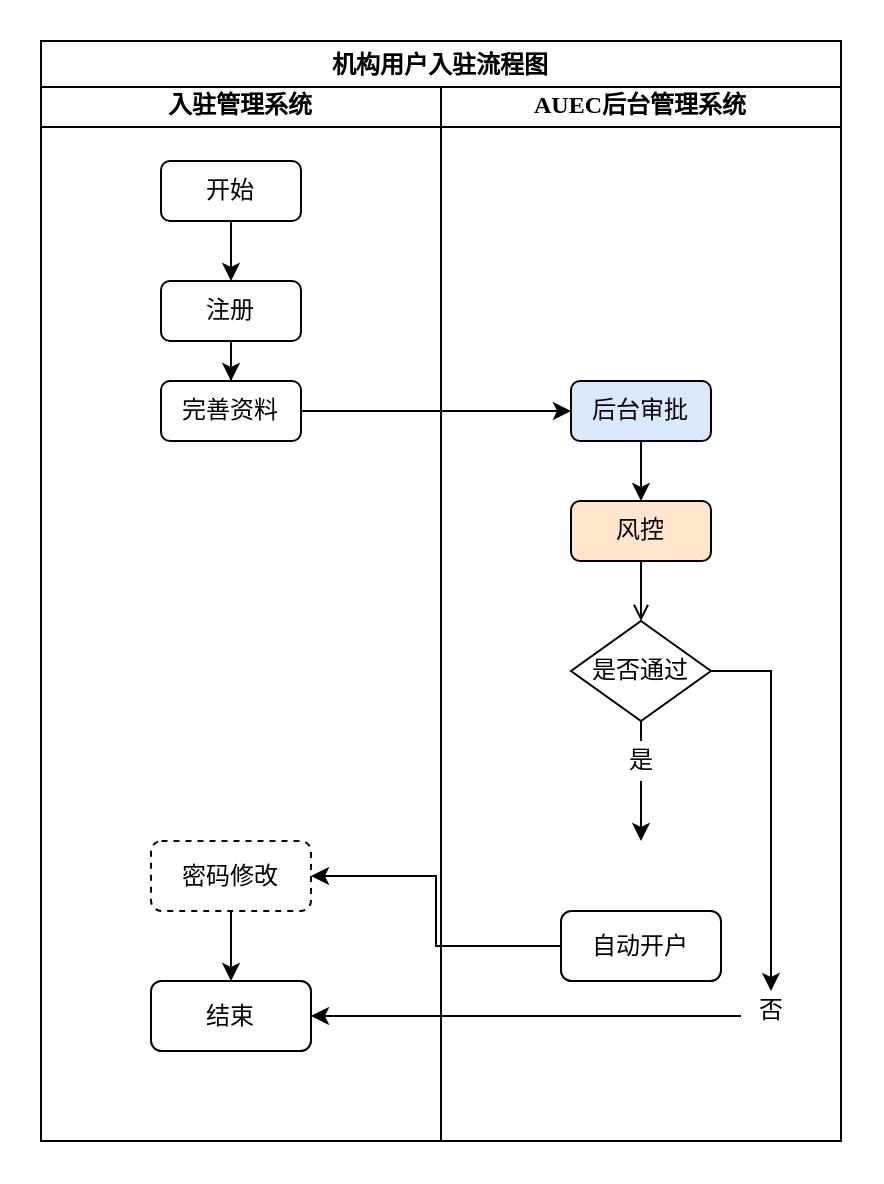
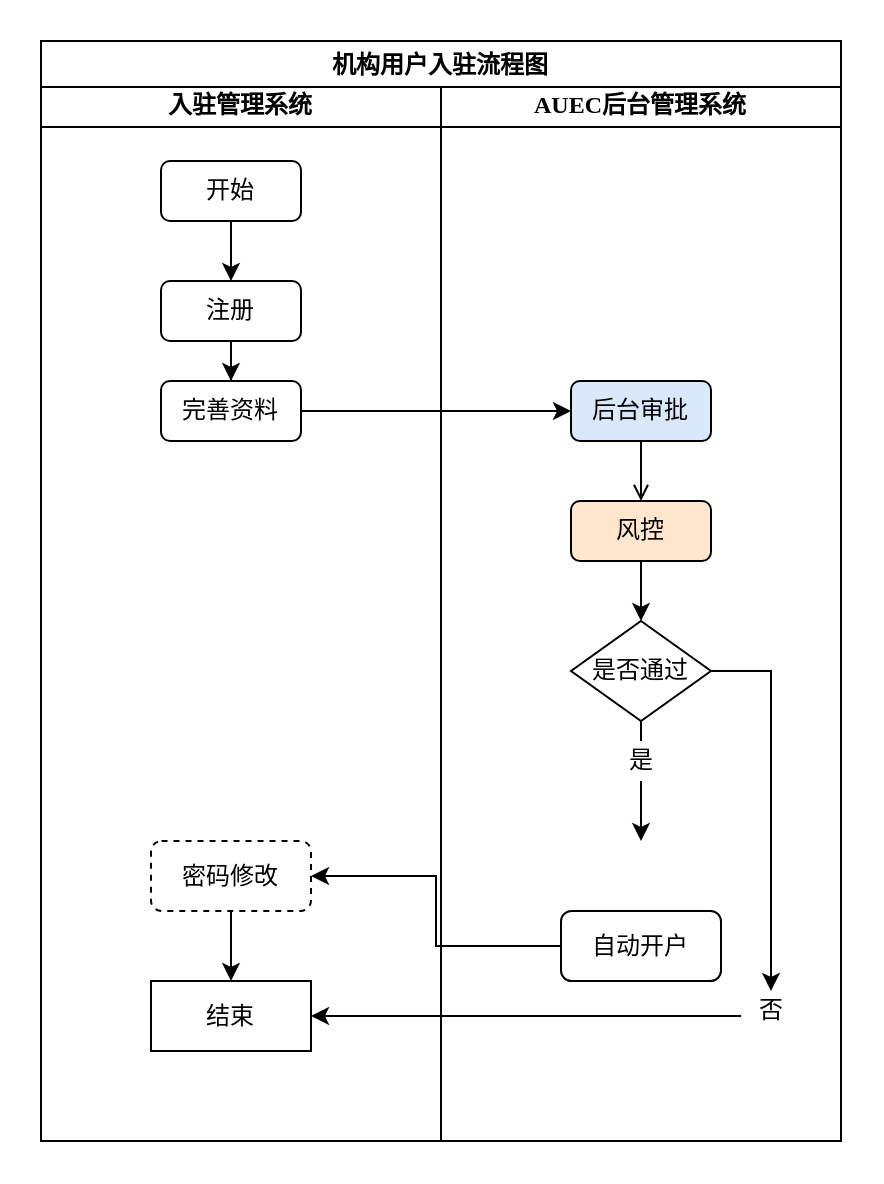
edge "后台审批" -> "风控": arrowhead classic -> open
edge "风控" -> "是否通过": arrowhead open -> classic
node "结束": shape rounded rectangle -> rectangle
